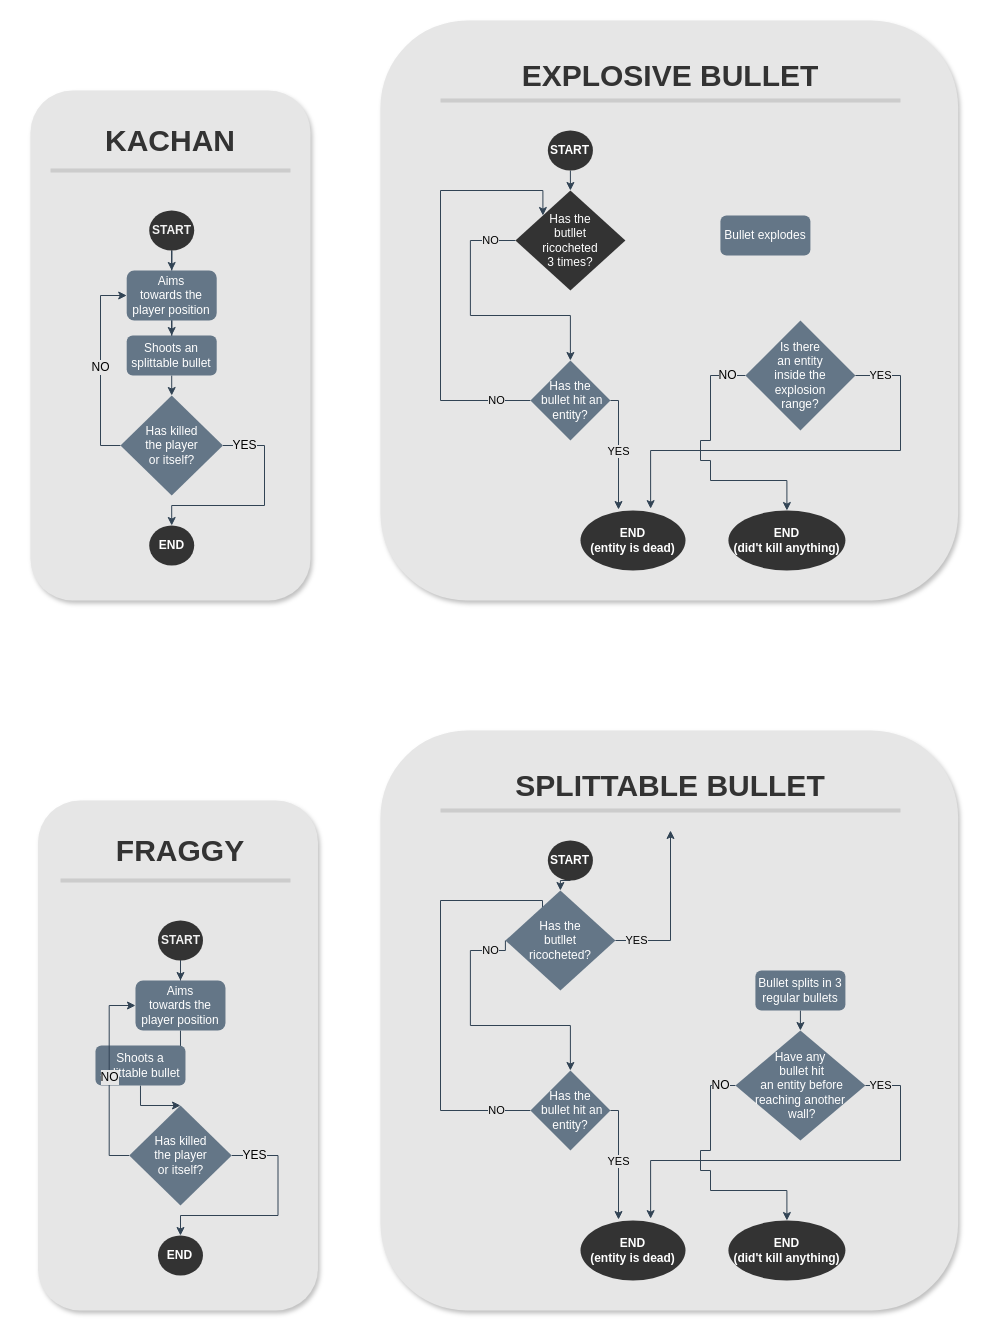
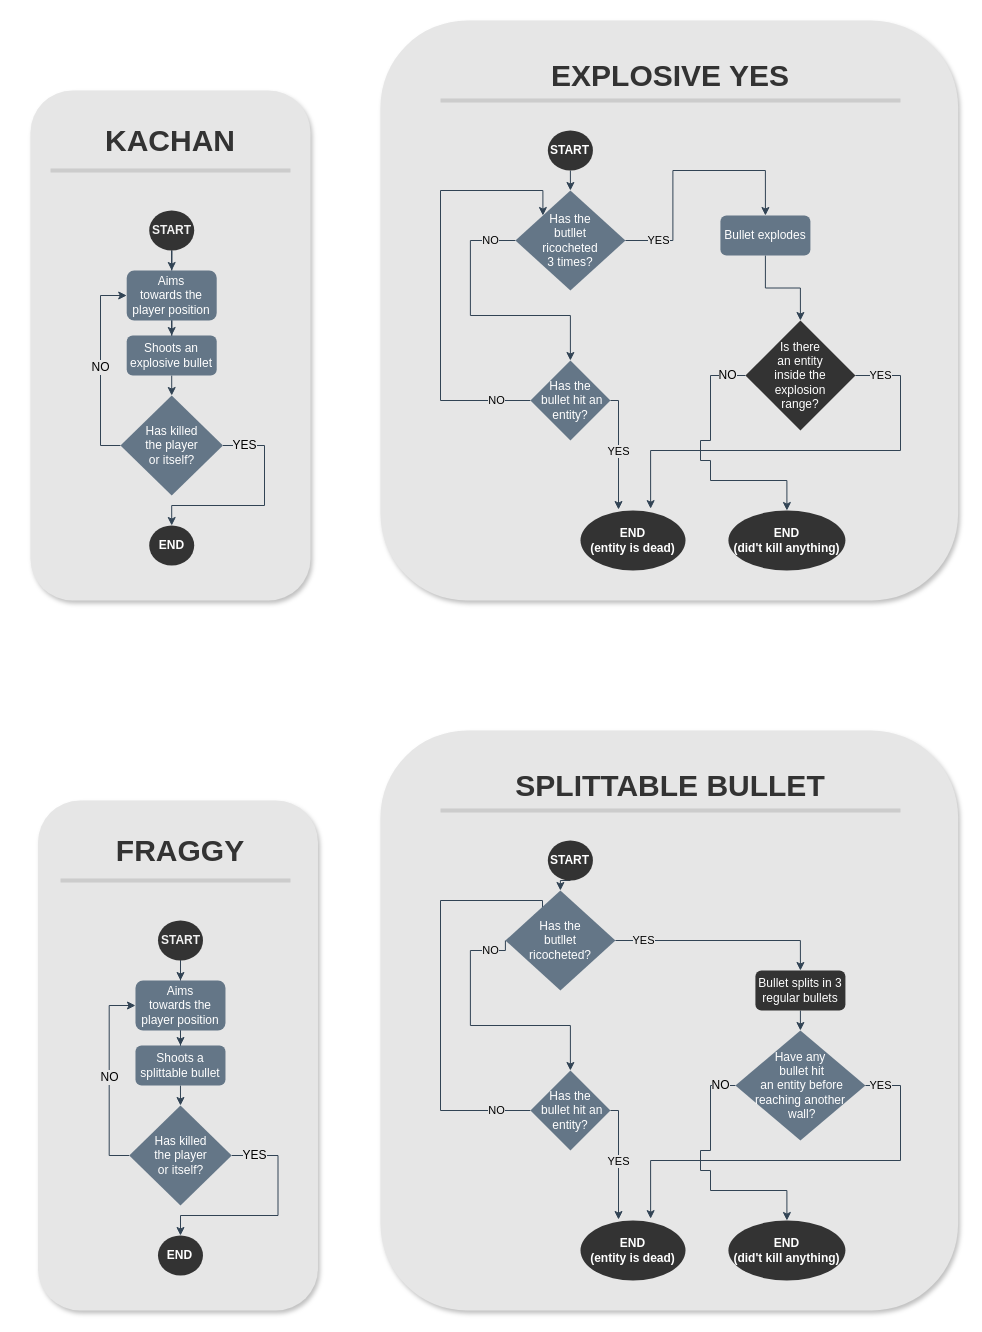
node "EXPLOSIVE BULLET": label "EXPLOSIVE BULLET" -> "EXPLOSIVE YES"
edge "Has the butllet ricocheted 3 times?" -> "Bullet explodes": added, label "YES"
node "Has the butllet ricocheted 3 times?": fillcolor #333333 -> #647687
edge "Bullet explodes" -> "Is there an entity inside the explosion range?": added
node "Shoots an splittable bullet": label "Shoots an splittable bullet" -> "Shoots an explosive bullet"
node "Is there an entity inside the explosion range?": fillcolor #647687 -> #333333
edge "Has the butllet ricocheted?" -> "SPLITTABLE BULLET": now "Has the butllet ricocheted?" -> "Bullet splits in 3 regular bullets"
node "Bullet splits in 3 regular bullets": fillcolor #647687 -> #333333
node "Shoots a splittable bullet": moved (140, 1066) -> (180, 1066)
